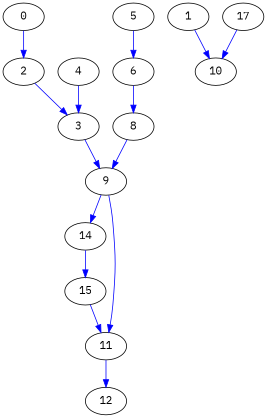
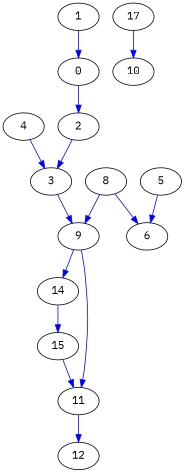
edge "1" -> "10": now "1" -> "0"
edge "6" -> "8": reversed
